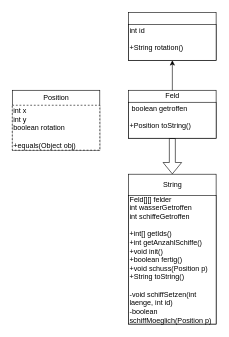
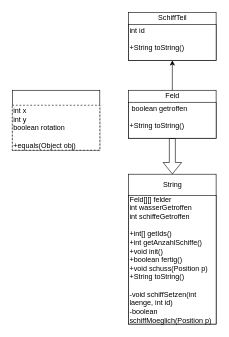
node "SchiffTeil": added
node "int id +String rotation()": label "int id +String rotation()" -> "int id +String toString()"
node "Position": removed
node "boolean getroffen +Position toString()": label "boolean getroffen +Position toString()" -> "boolean getroffen +String toString()"
